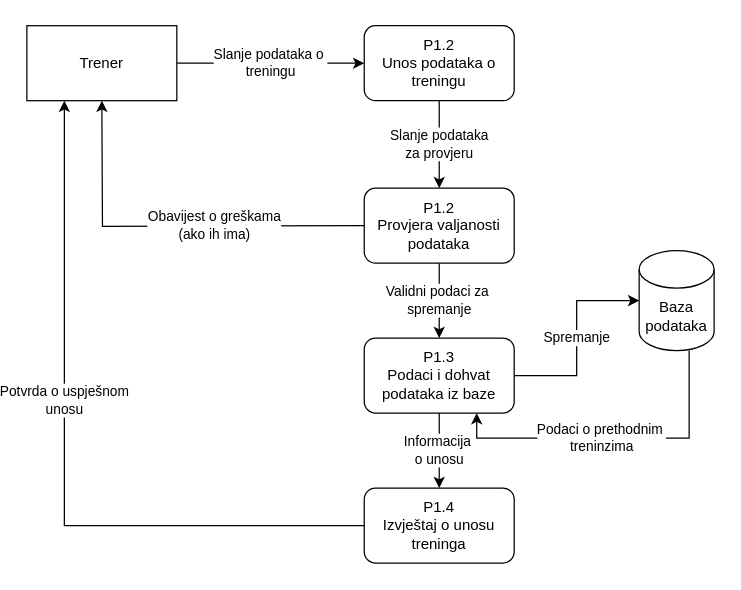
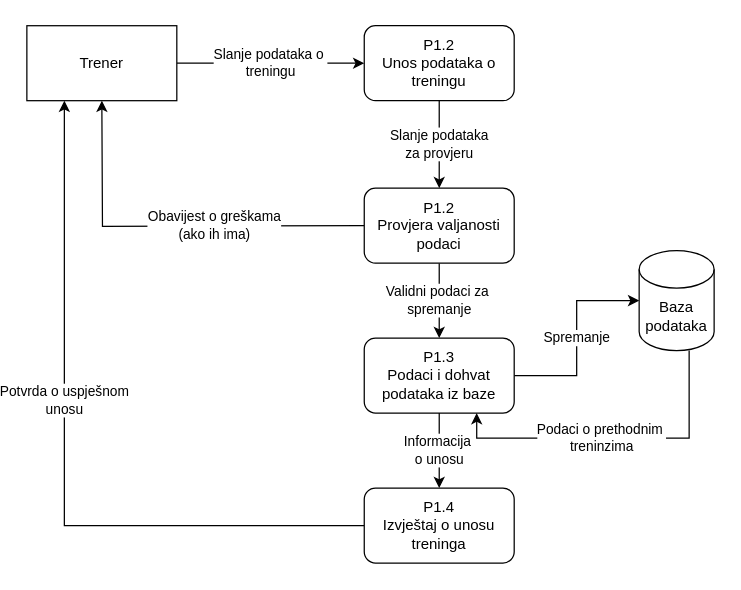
node "P1.2 Provjera valjanosti podataka": label "P1.2 Provjera valjanosti podataka" -> "P1.2 Provjera valjanosti podaci"
